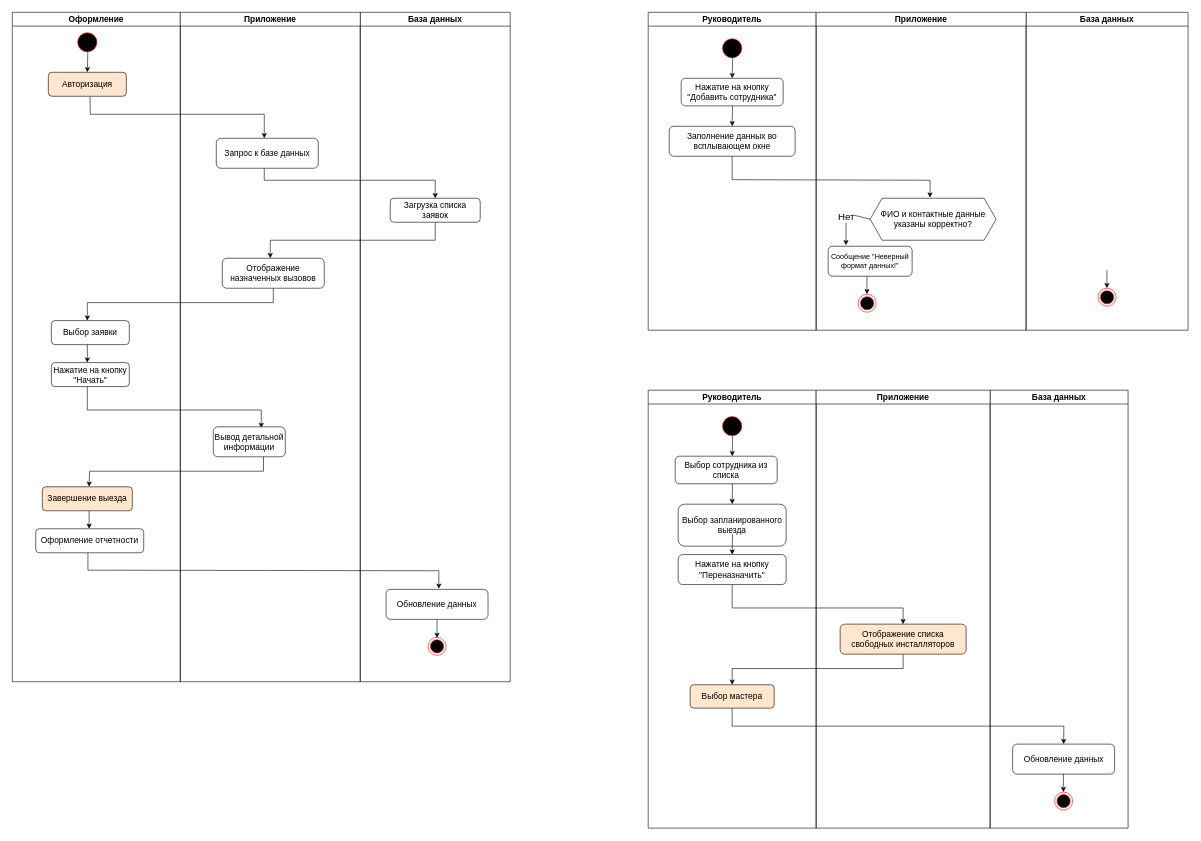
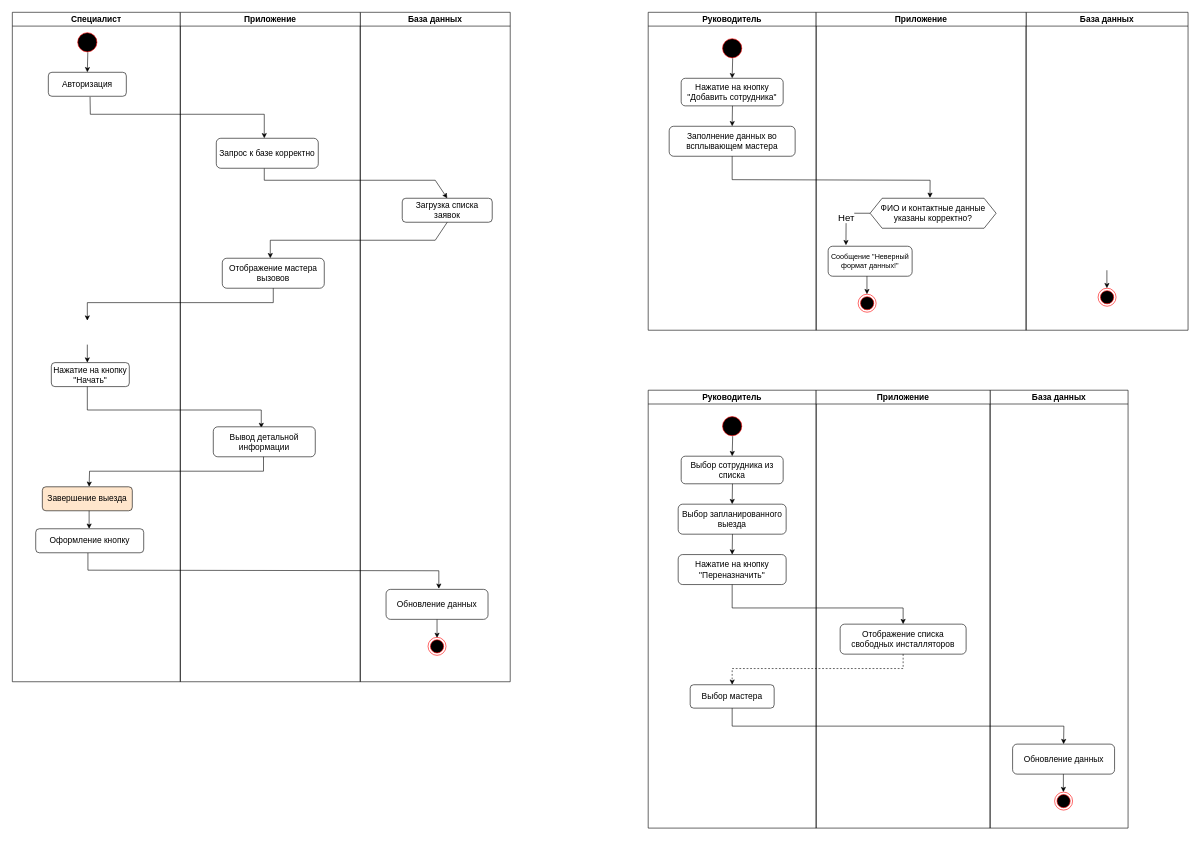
node "Оформление": label "Оформление" -> "Специалист"
node "Авторизация": fillcolor #ffe6cc -> #ffffff
node "Заполнение данных во всплывающем окне": label "Заполнение данных во всплывающем окне" -> "Заполнение данных во всплывающем мастера"
node "Запрос к базе данных": label "Запрос к базе данных" -> "Запрос к базе корректно"
node "Загрузка списка заявок": moved (435, 210) -> (447, 210)
node "ФИО и контактные данные указаны корректно?": size 126x42 -> 126x30
node "Отображение назначенных вызовов": label "Отображение назначенных вызовов" -> "Отображение мастера вызовов"
node "Выбор заявки": removed
node "Вывод детальной информации": size 72x30 -> 102x30
node "Выбор сотрудника из списка": moved (726, 470) -> (732, 470)
node "Выбор запланированного выезда": size 108x42 -> 108x30
node "Оформление отчетности": label "Оформление отчетности" -> "Оформление кнопку"
node "Отображение списка свободных инсталляторов": fillcolor #ffe6cc -> #ffffff
edge "Отображение списка свободных инсталляторов" -> "Выбор мастера": style solid -> dashed
node "Выбор мастера": fillcolor #ffe6cc -> #ffffff
